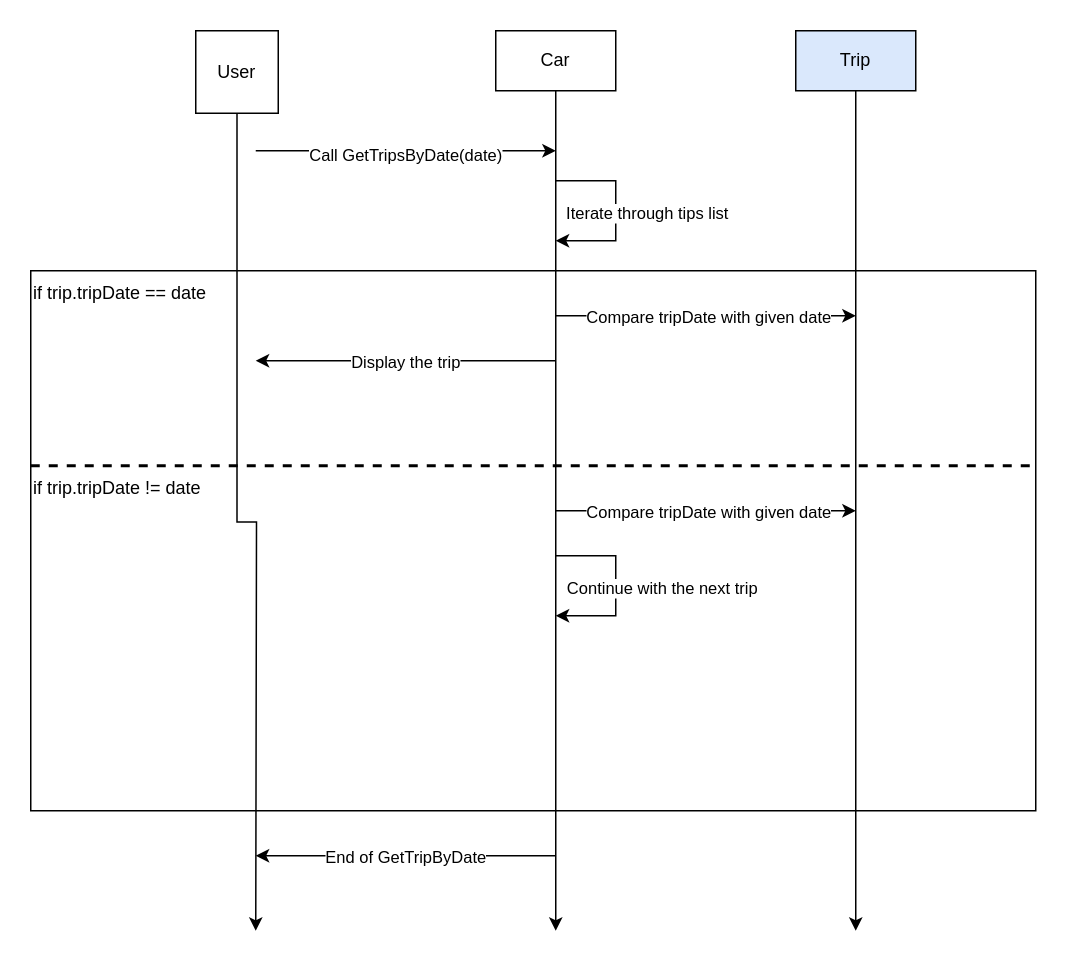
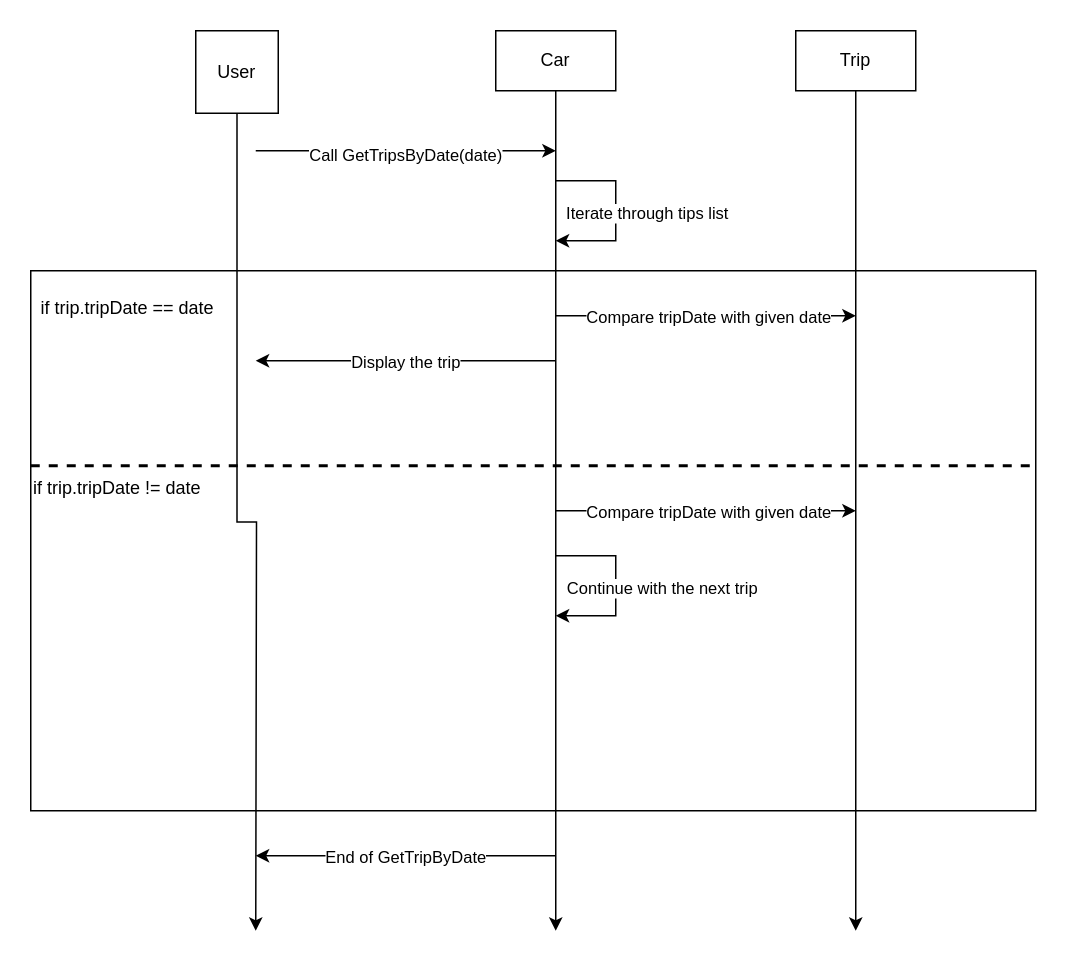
node "Trip": fillcolor #dae8fc -> #ffffff
node "if trip.tripDate == date": moved (136, 293) -> (143, 308)
